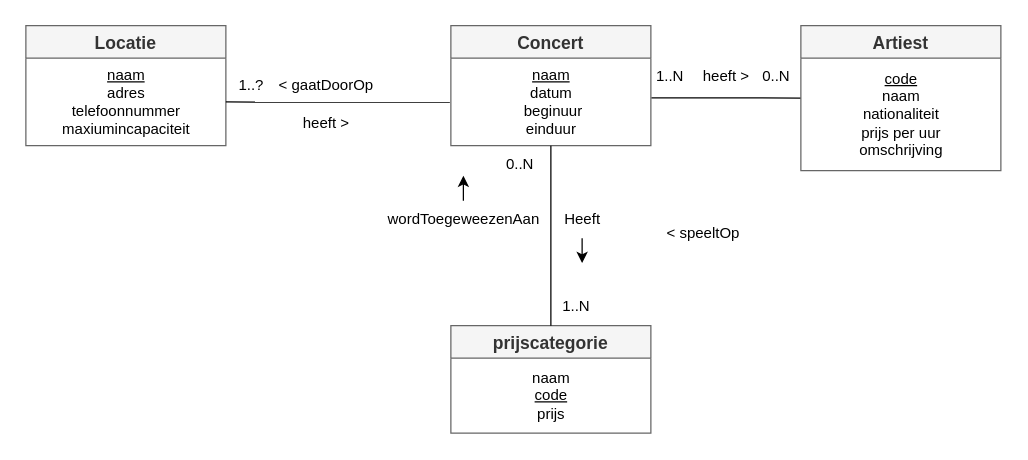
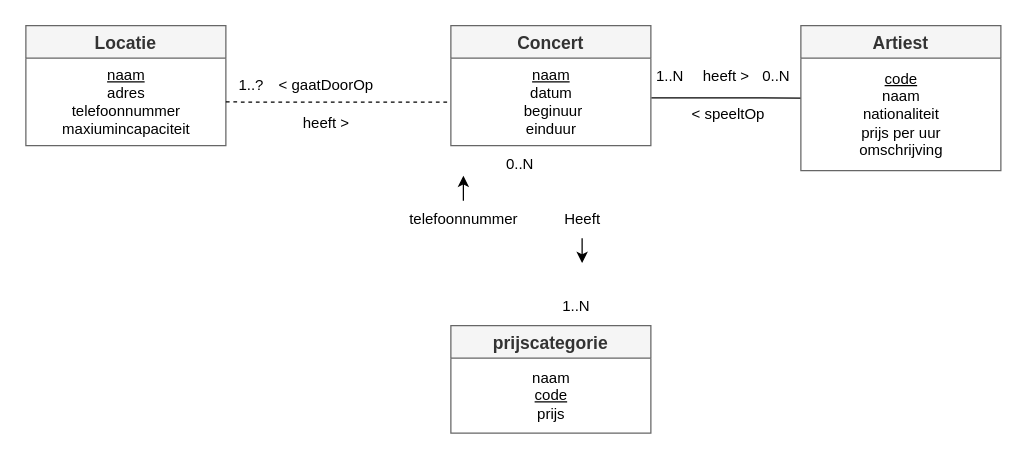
edge "naam adres telefoonnummer maxiumincapaciteit" -- "naam datum beginuur einduur": style solid -> dashed
node "wordToegeweezenAan": label "wordToegeweezenAan" -> "telefoonnummer"
node "< speeltOp": moved (701, 233) -> (726, 114)
edge "naam datum beginuur einduur" -- "prijscategorie": removed
